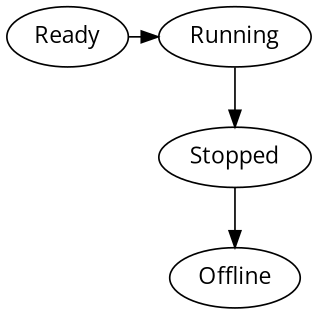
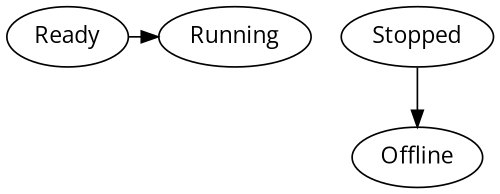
edge "Running" -> "Stopped": removed
